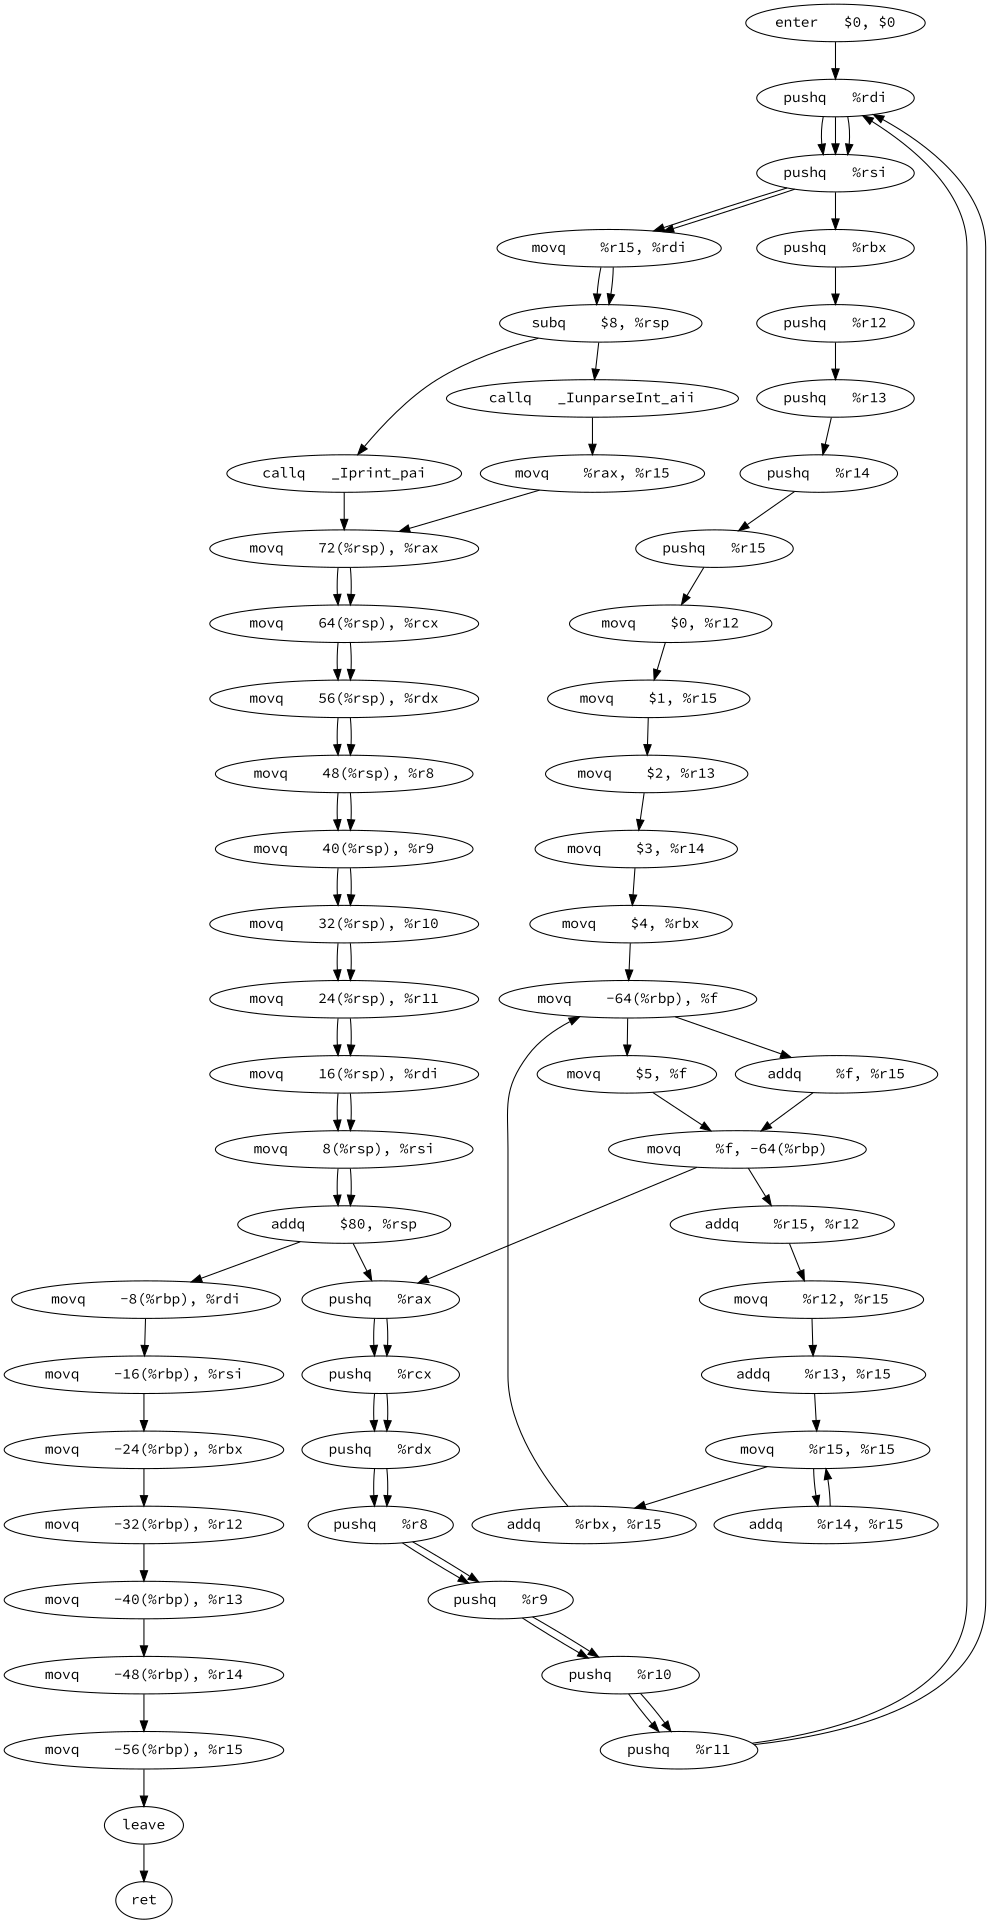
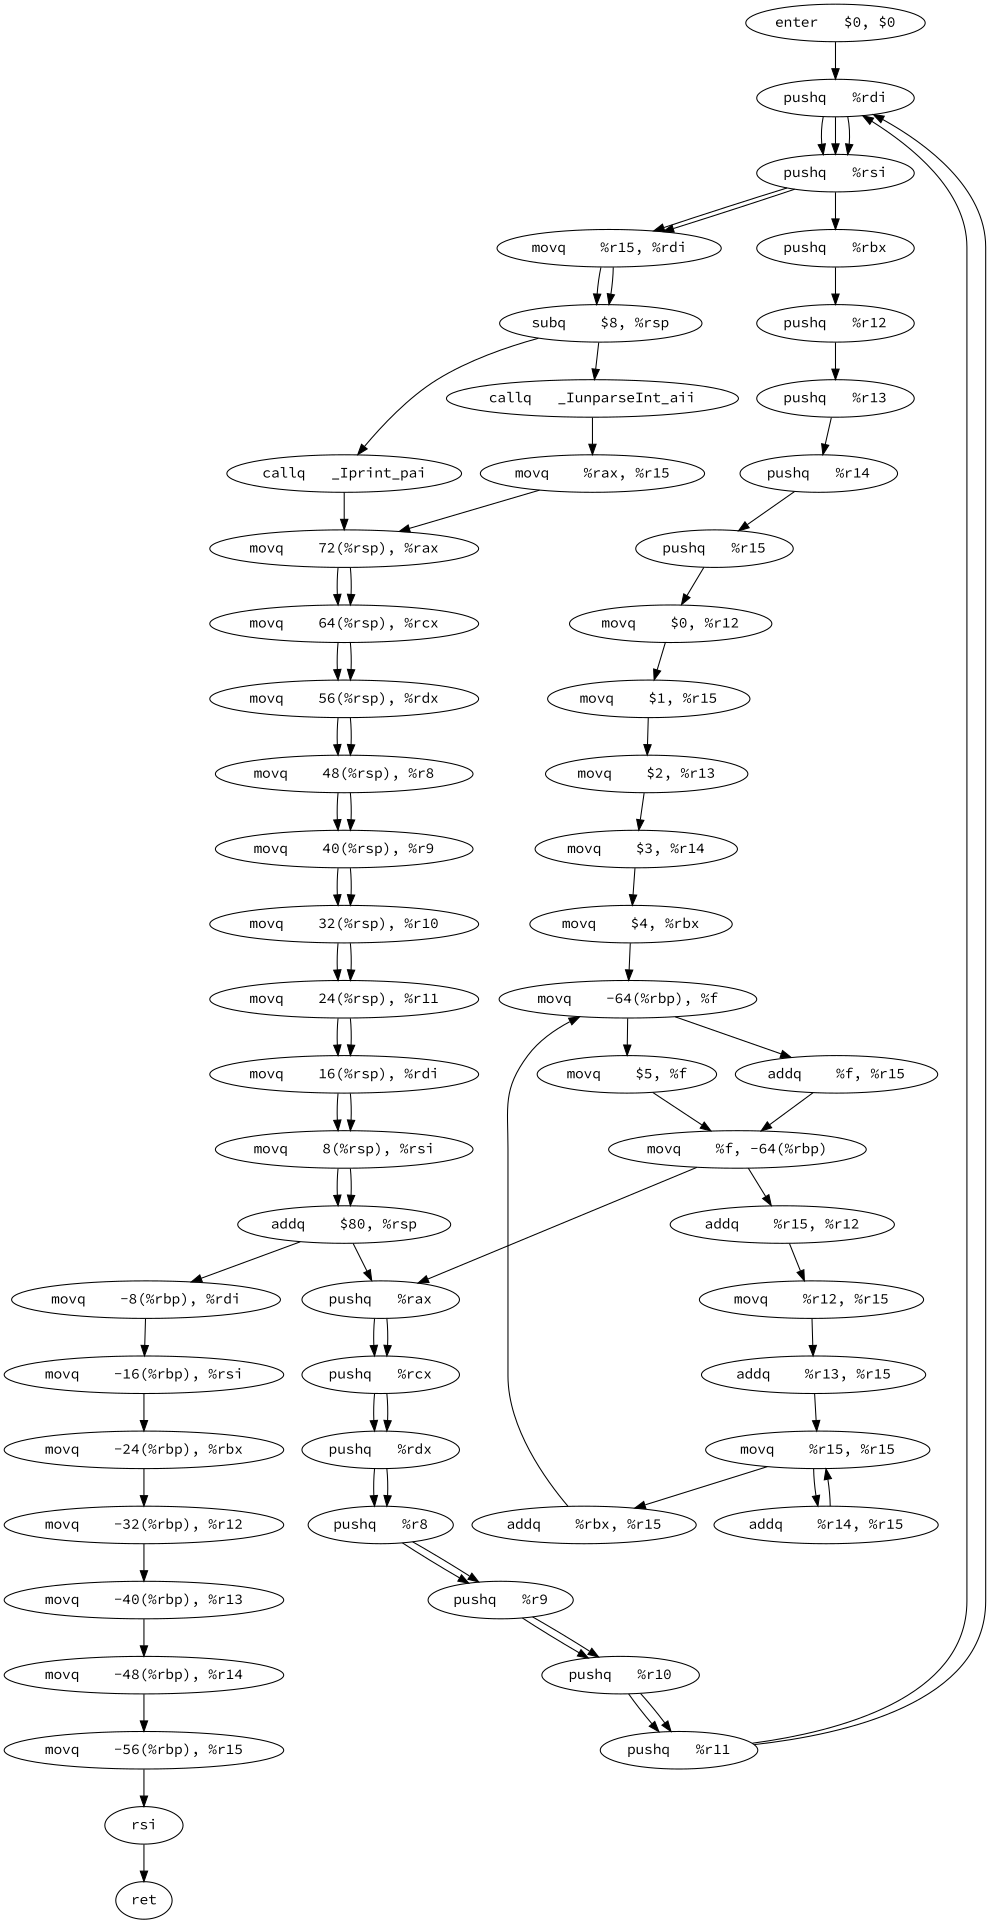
node "leave": label "leave" -> "rsi"
